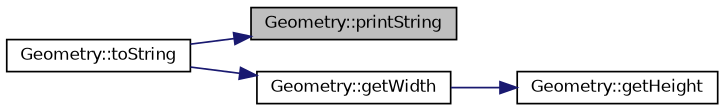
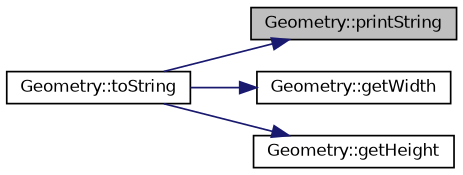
edge "Geometry::getWidth" -> "Geometry::getHeight": now "Geometry::toString" -> "Geometry::getHeight"
